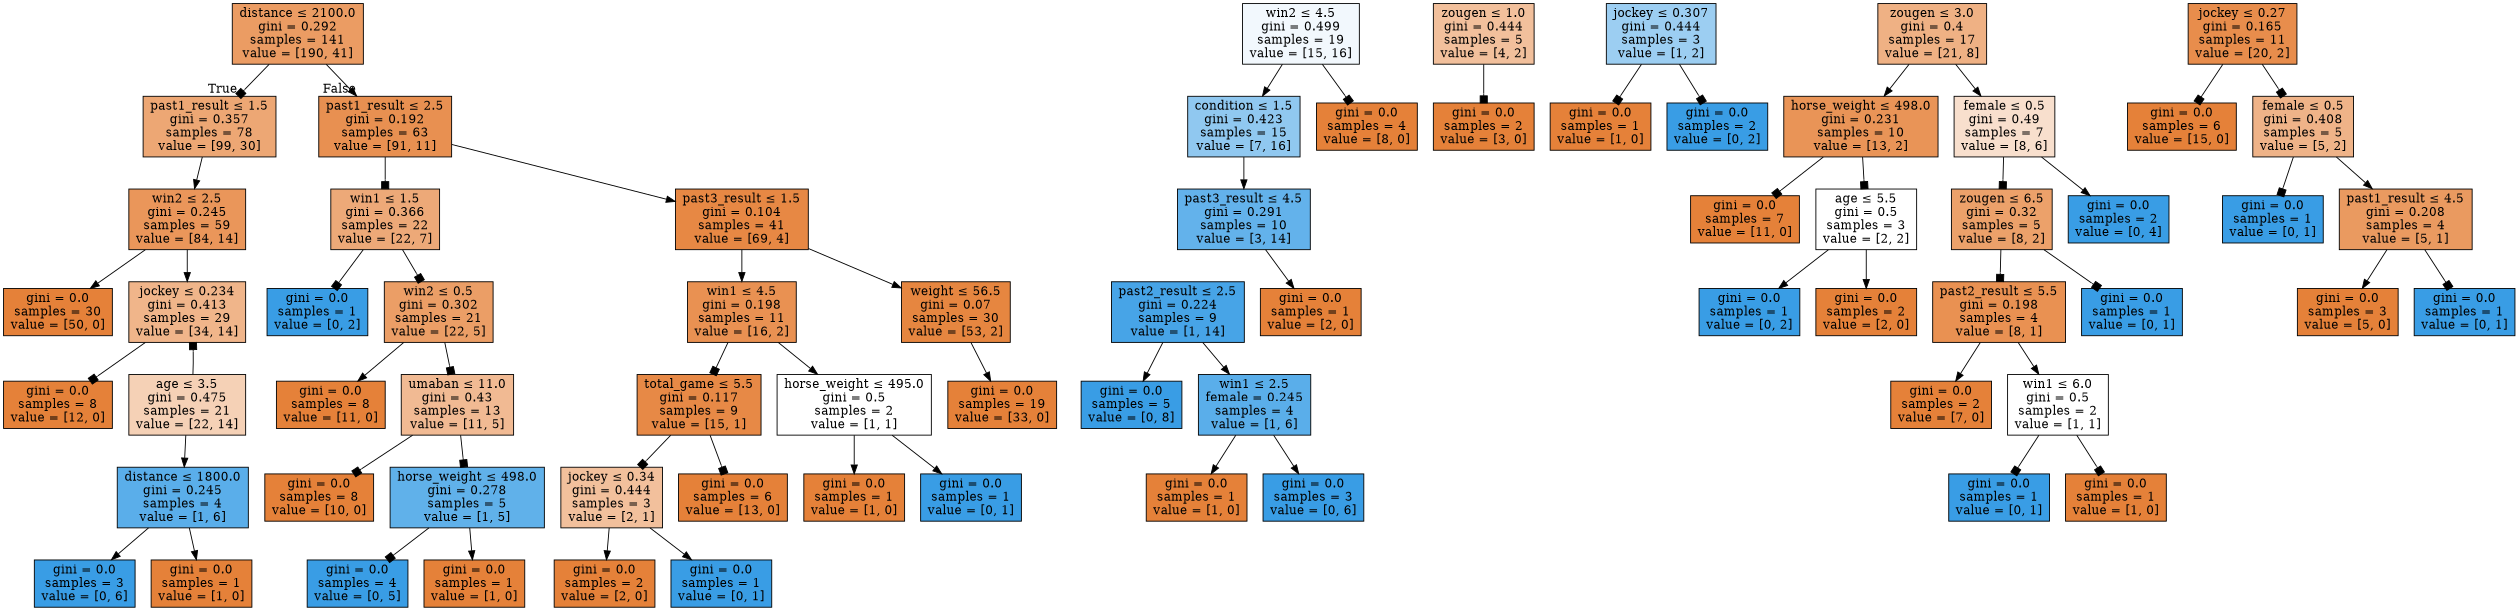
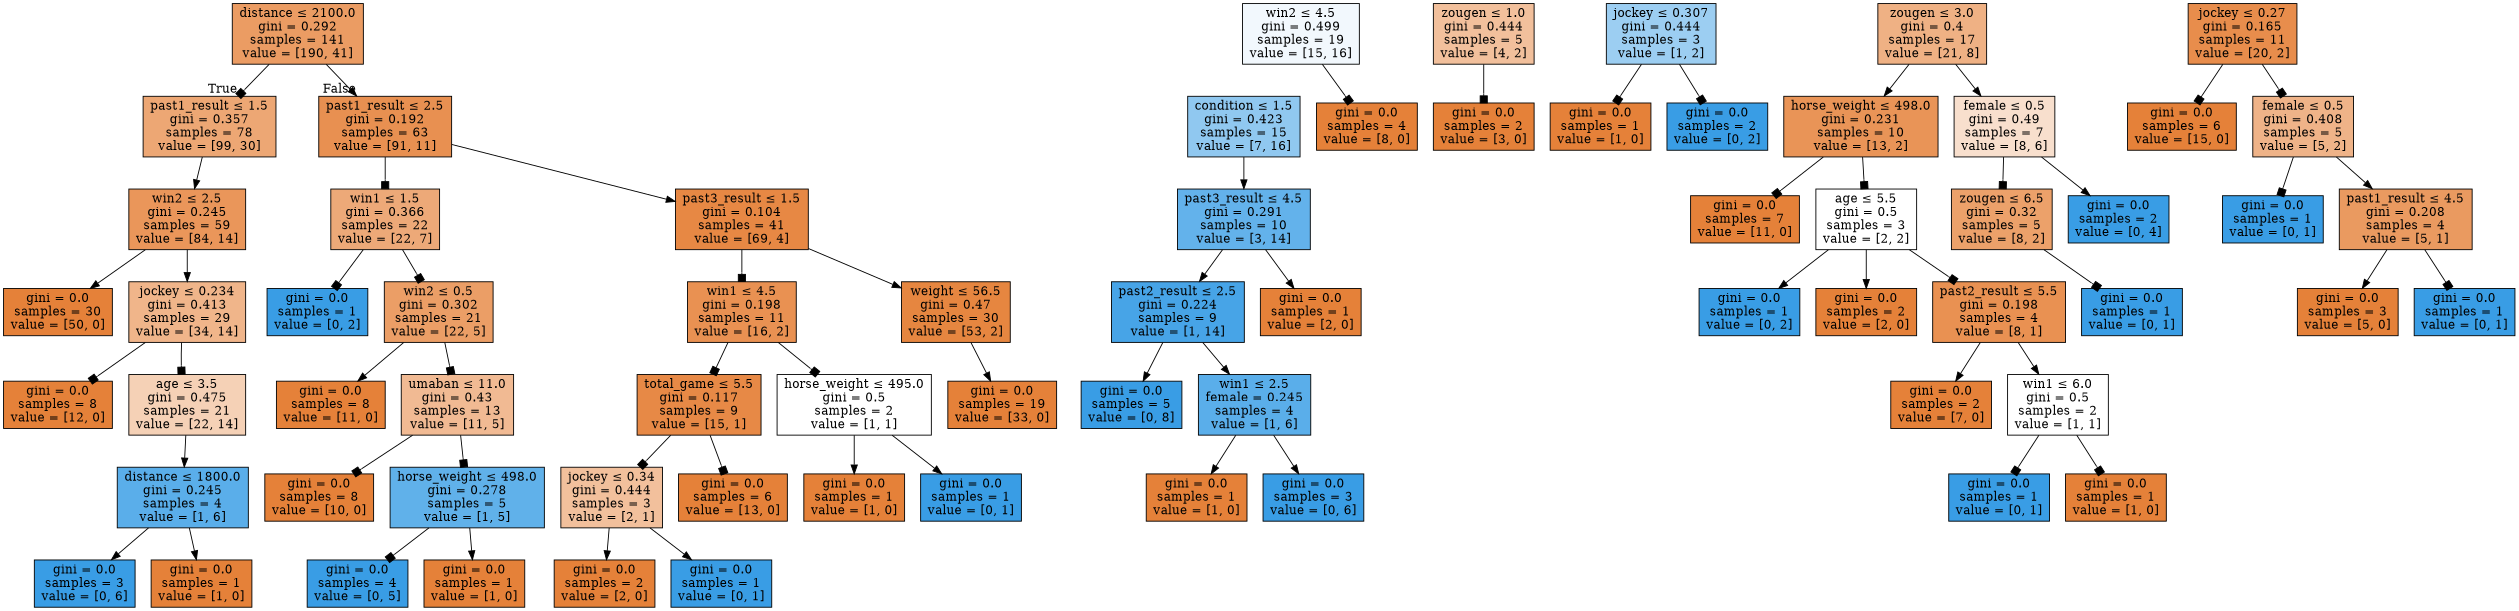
edge "win2 ≤ 4.5" -> "condition ≤ 1.5": removed
edge "past3_result ≤ 1.5" -> "win1 ≤ 4.5": arrowhead normal -> box
edge "zougen ≤ 6.5" -> "past2_result ≤ 5.5": now "age ≤ 5.5" -> "past2_result ≤ 5.5"
edge "past3_result ≤ 4.5" -> "past2_result ≤ 2.5": added
node "weight ≤ 56.5": text "gini = 0.07" -> "gini = 0.47"
edge "win1 ≤ 4.5" -> "horse_weight ≤ 495.0": arrowhead normal -> box
edge "age ≤ 3.5" -> "jockey ≤ 0.234": reversed
